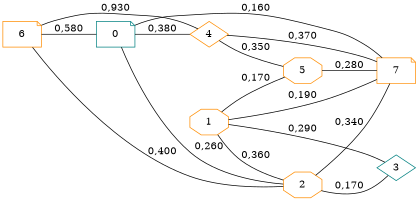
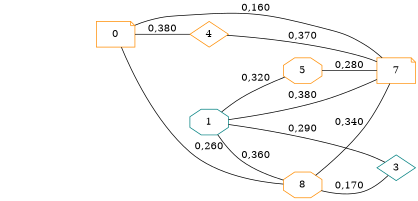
node "6": removed
node "0": color teal -> darkorange
edge "4" -- "5": removed, label "0,350"
edge "5" -- "1": label "0,170" -> "0,320"
edge "7" -- "1": label "0,190" -> "0,380"
node "1": color darkorange -> teal
node "2": label "2" -> "8"
